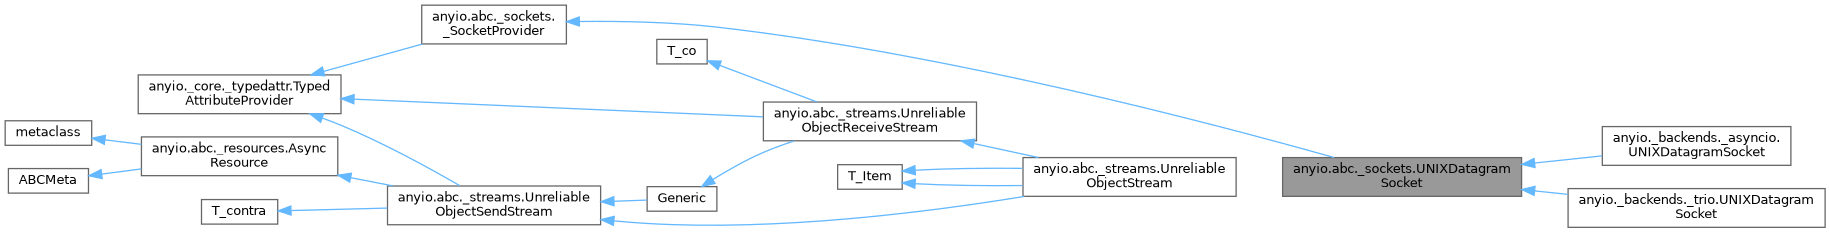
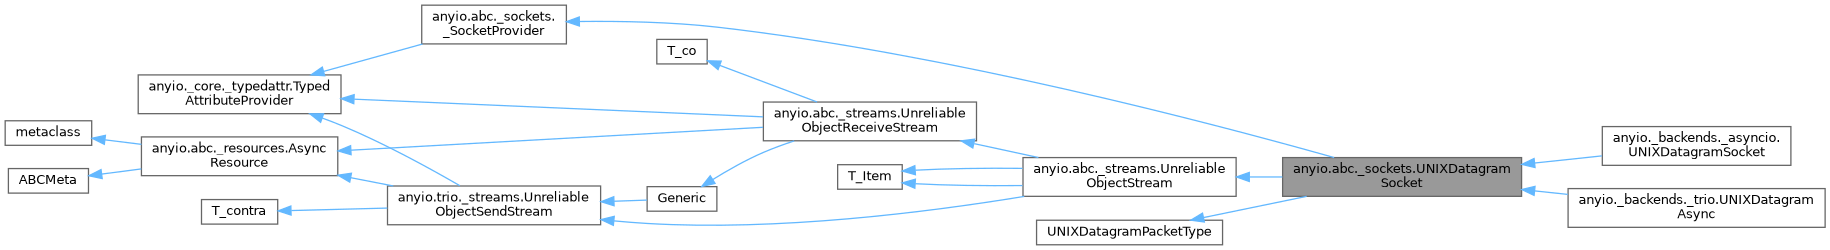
edge "anyio.abc._streams.Unreliable ObjectReceiveStream" -> "anyio.abc._resources.Async Resource": added
edge "anyio.abc._sockets.UNIXDatagram Socket" -> "anyio.abc._streams.Unreliable ObjectStream": added
node "anyio.abc._streams.Unreliable ObjectSendStream": label "anyio.abc._streams.Unreliable ObjectSendStream" -> "anyio.trio._streams.Unreliable ObjectSendStream"
node "anyio._backends._trio.UNIXDatagram Socket": label "anyio._backends._trio.UNIXDatagram Socket" -> "anyio._backends._trio.UNIXDatagram Async"
node "UNIXDatagramPacketType": added
